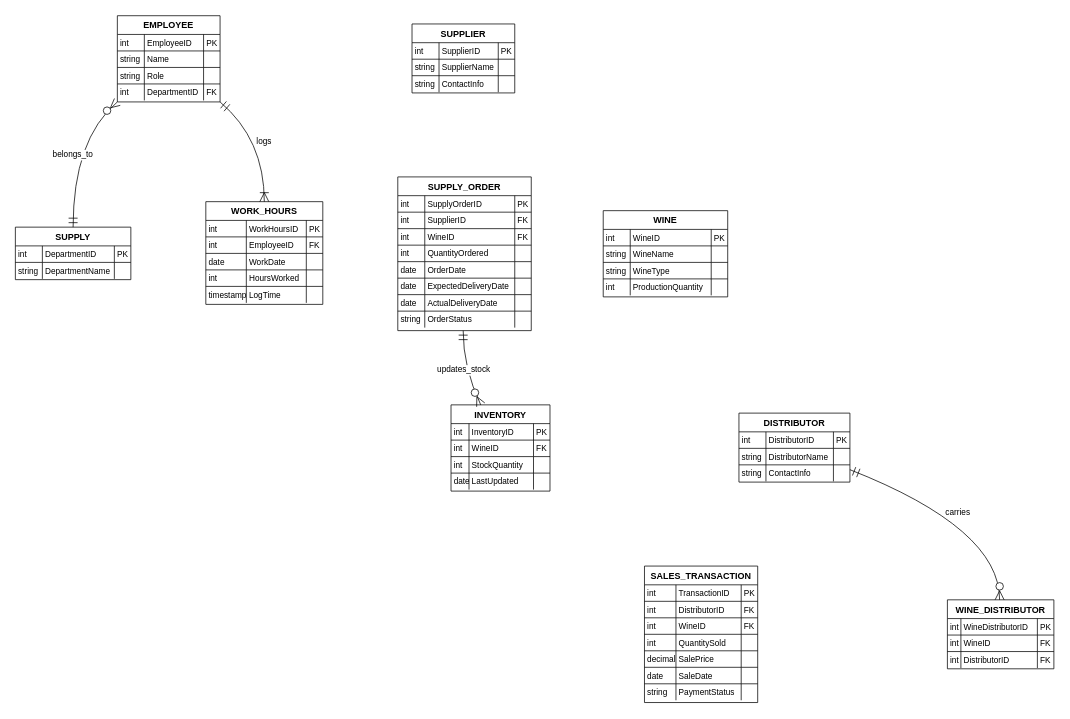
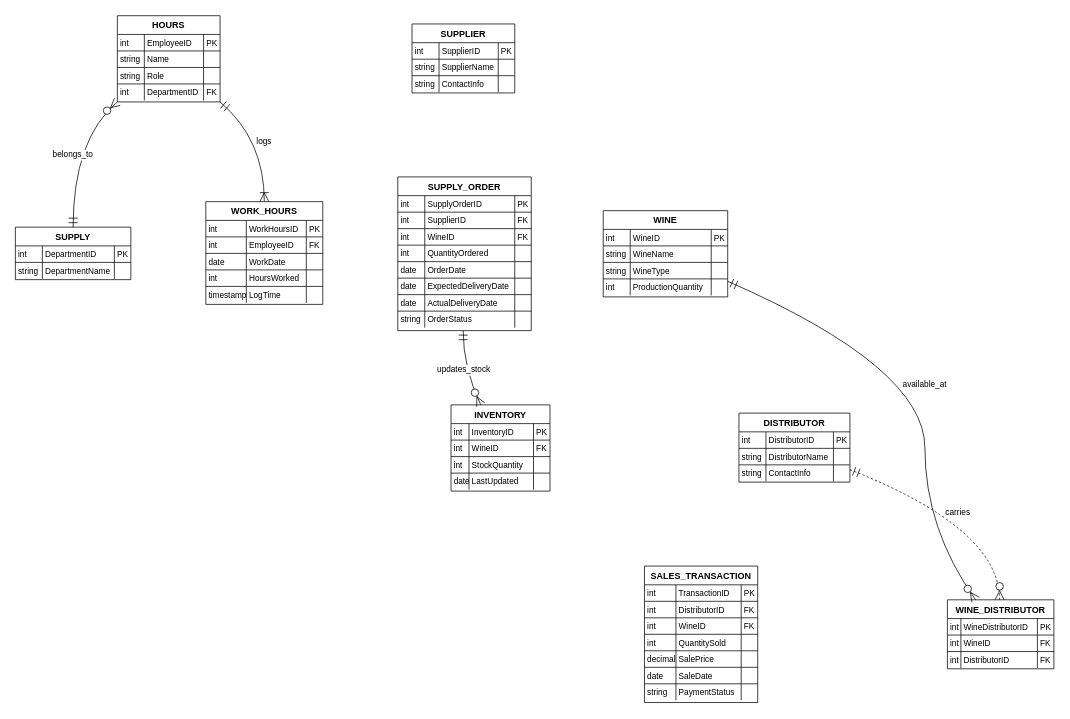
node "EMPLOYEE": label "EMPLOYEE" -> "HOURS"
edge "WINE" -- "WINE_DISTRIBUTOR": added, label "available_at"
edge "DISTRIBUTOR" -- "WINE_DISTRIBUTOR": style solid -> dashed
